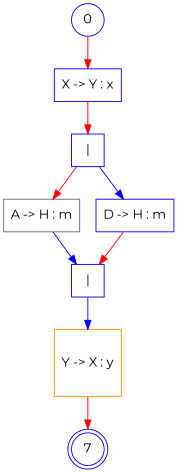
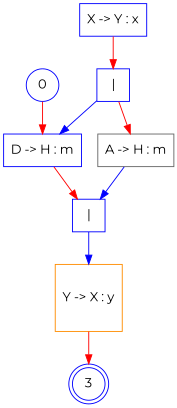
edge "0" -> "X -> Y : x": now "0" -> "D -> H : m"
node "7": label "7" -> "3"
